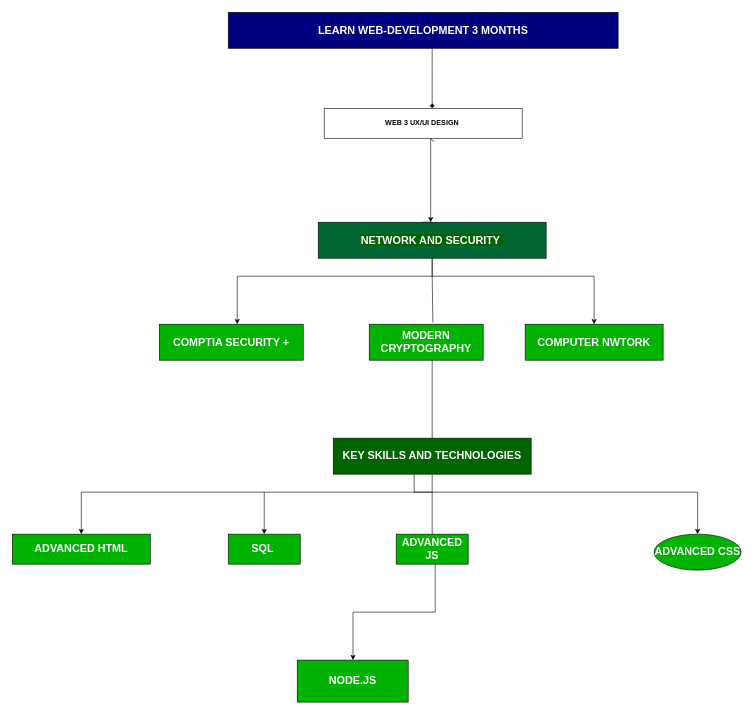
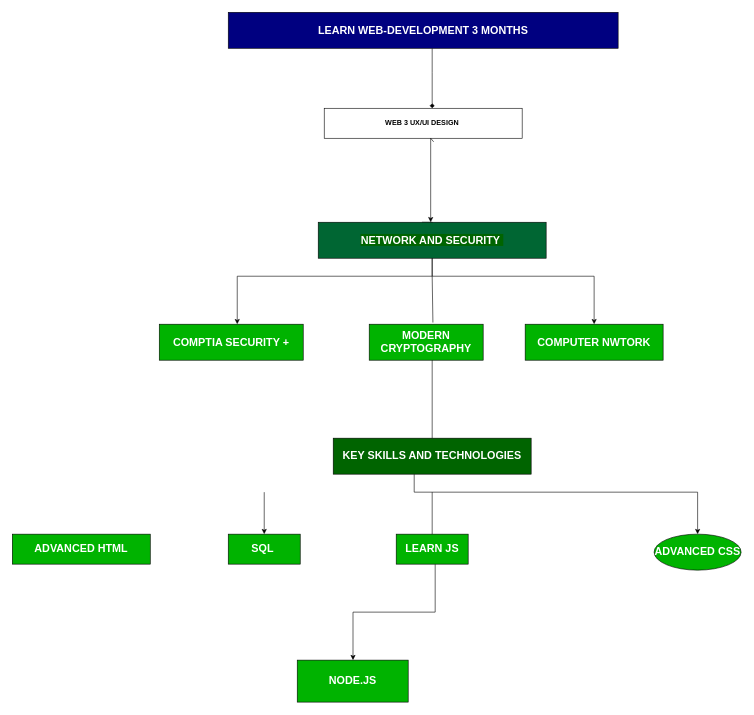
edge "KEY SKILLS AND TECHNOLOGIES" -> "ADVANCED HTML": removed
node "ADVANCED JS": label "ADVANCED JS" -> "LEARN JS"
